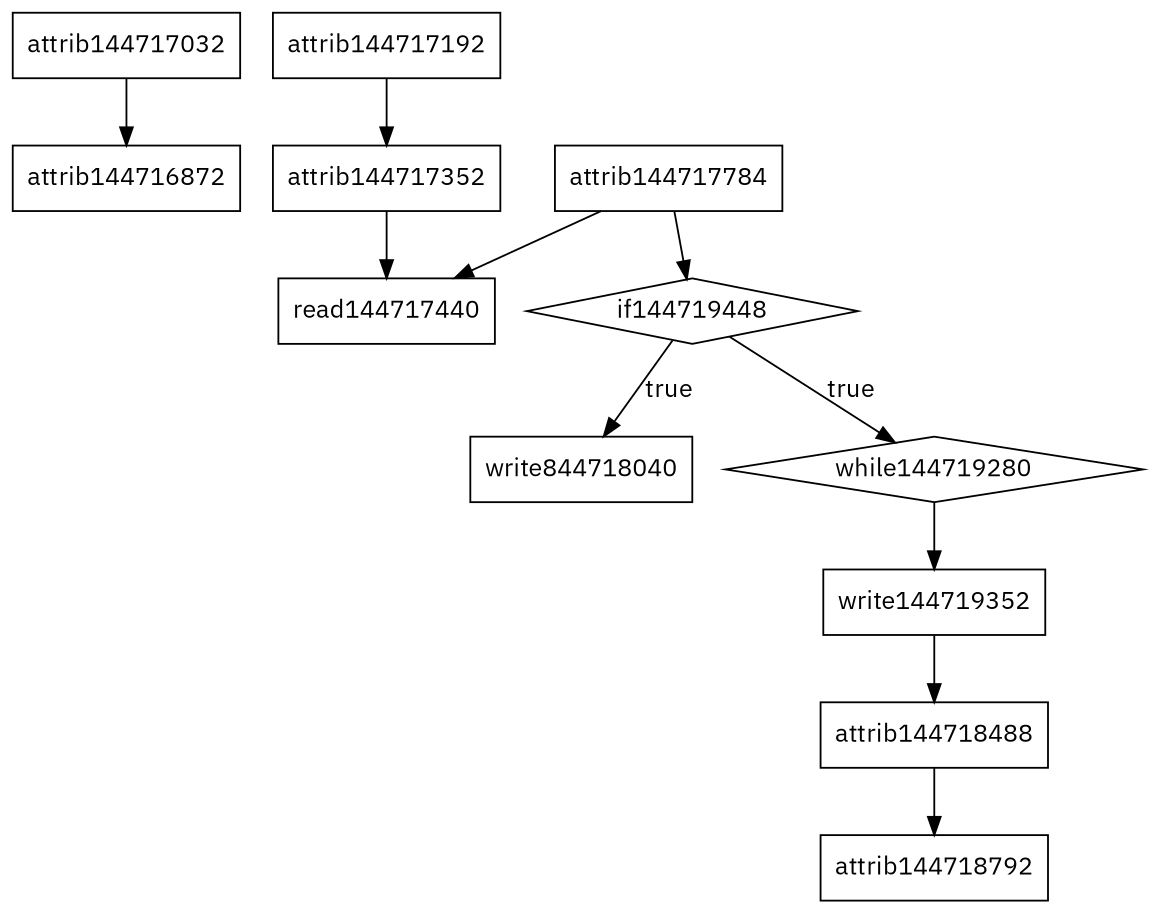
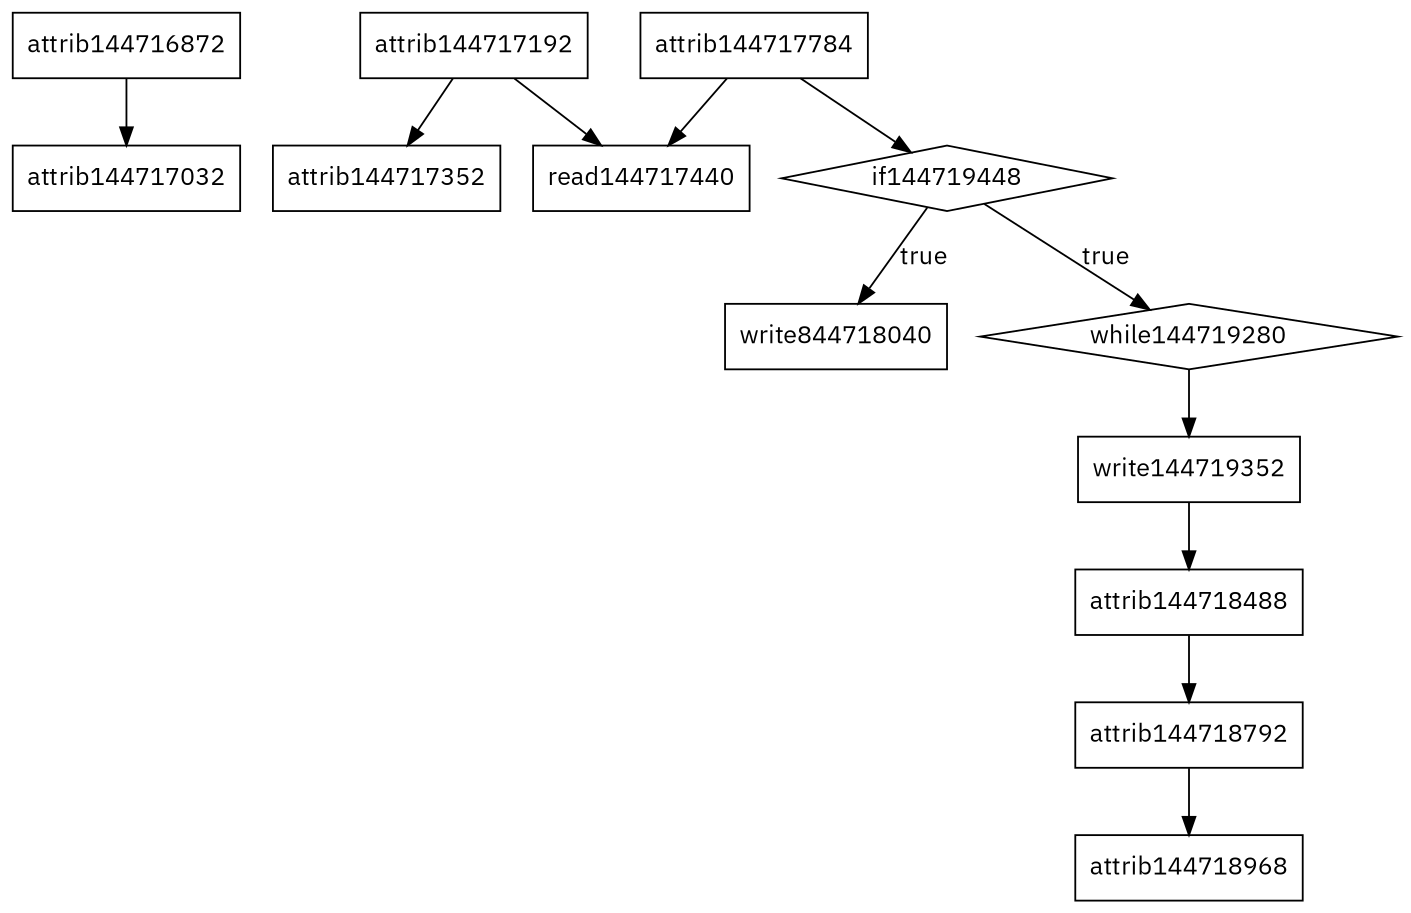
edge "attrib144717032" -> "attrib144716872": reversed
edge "attrib144717352" -> "read144717440": now "attrib144717192" -> "read144717440"
node "attrib144718968": added
